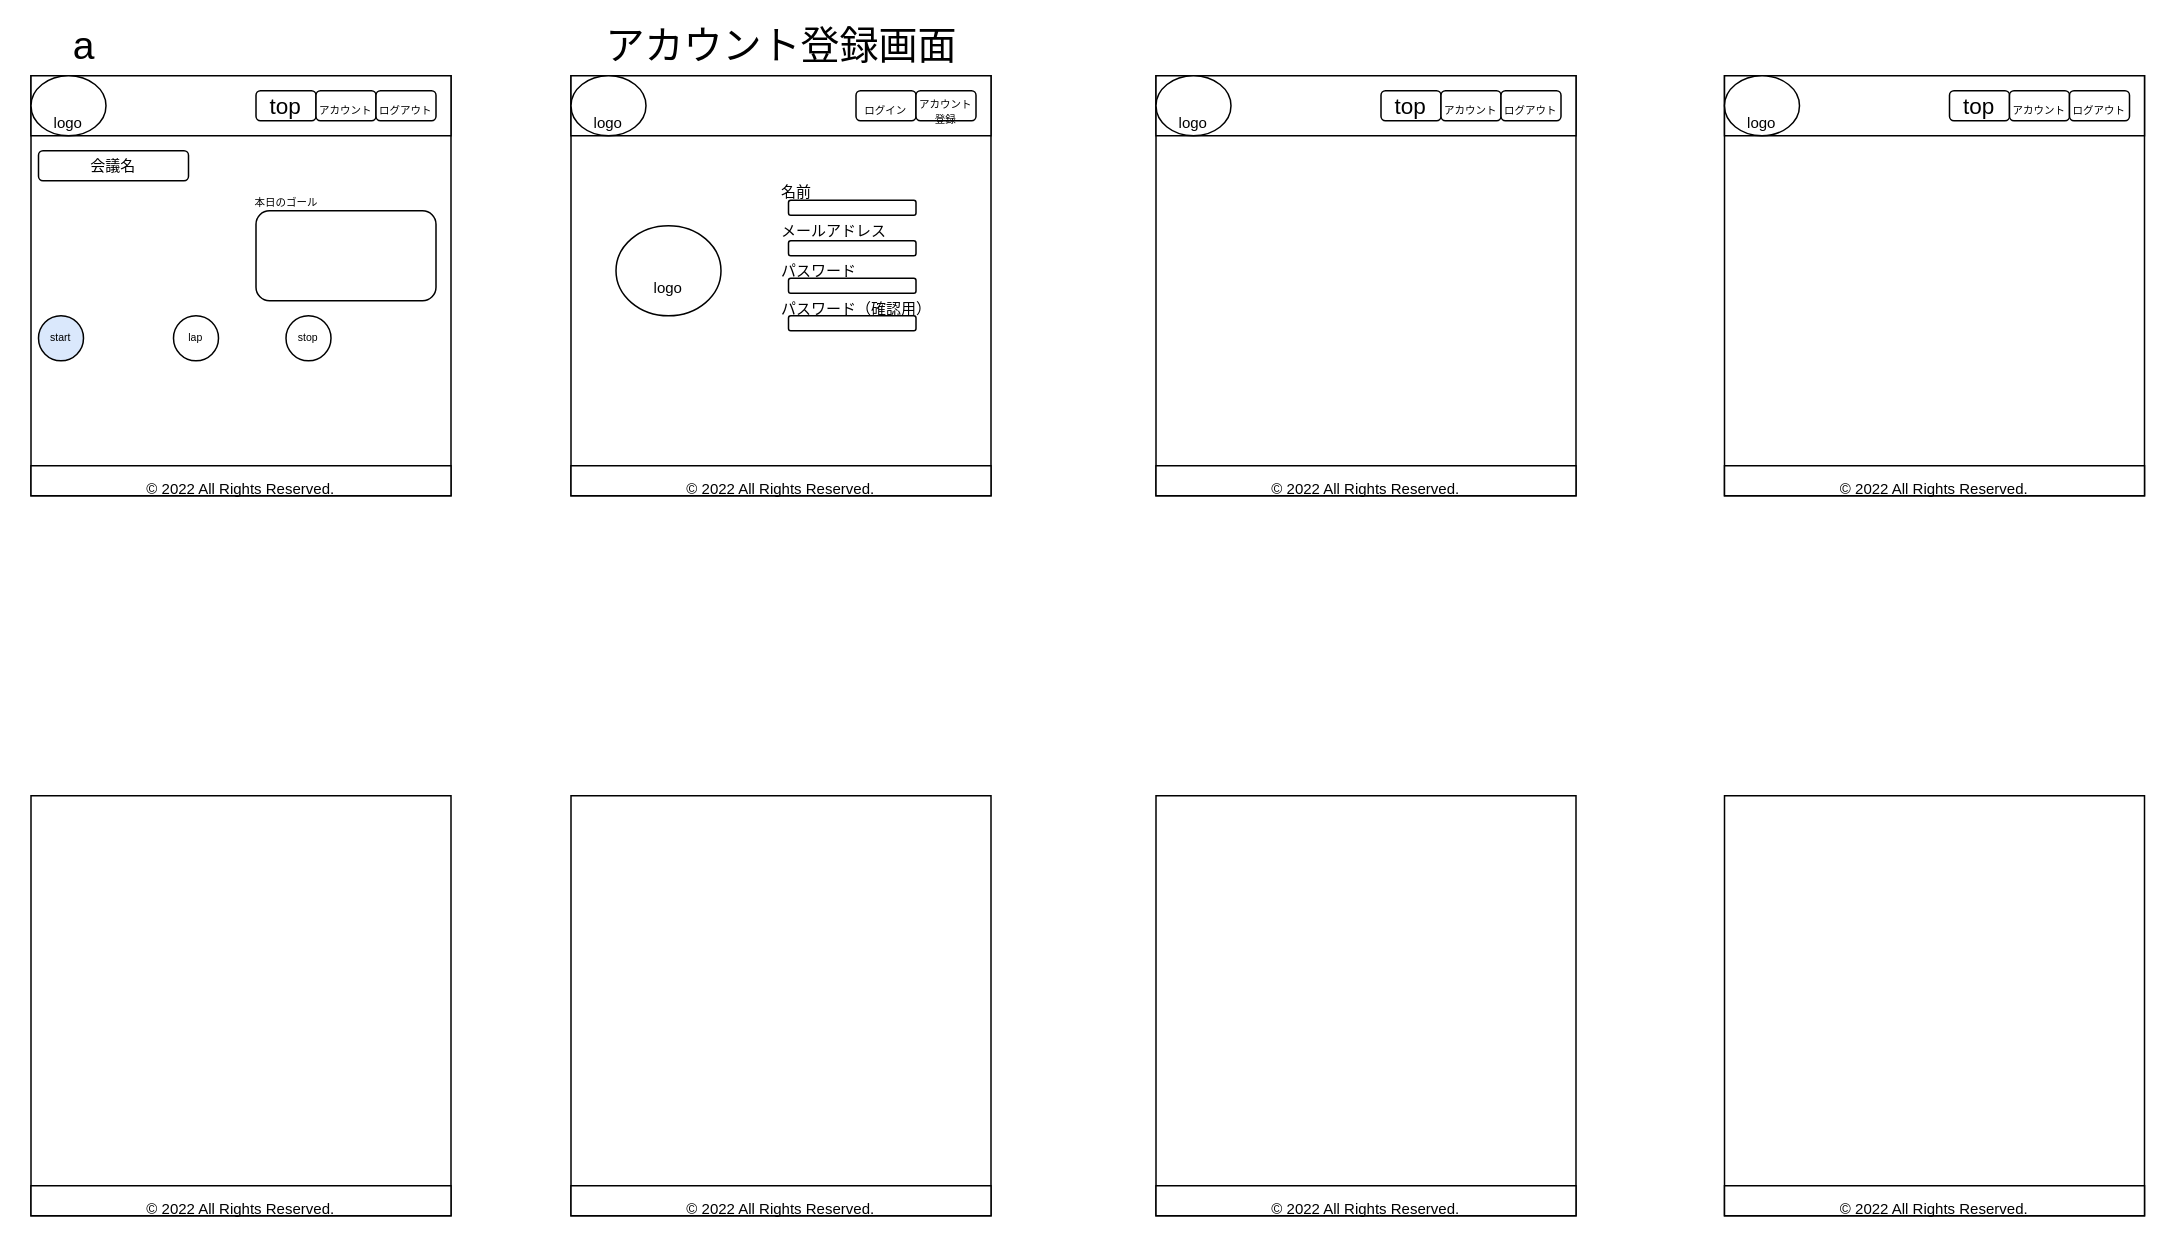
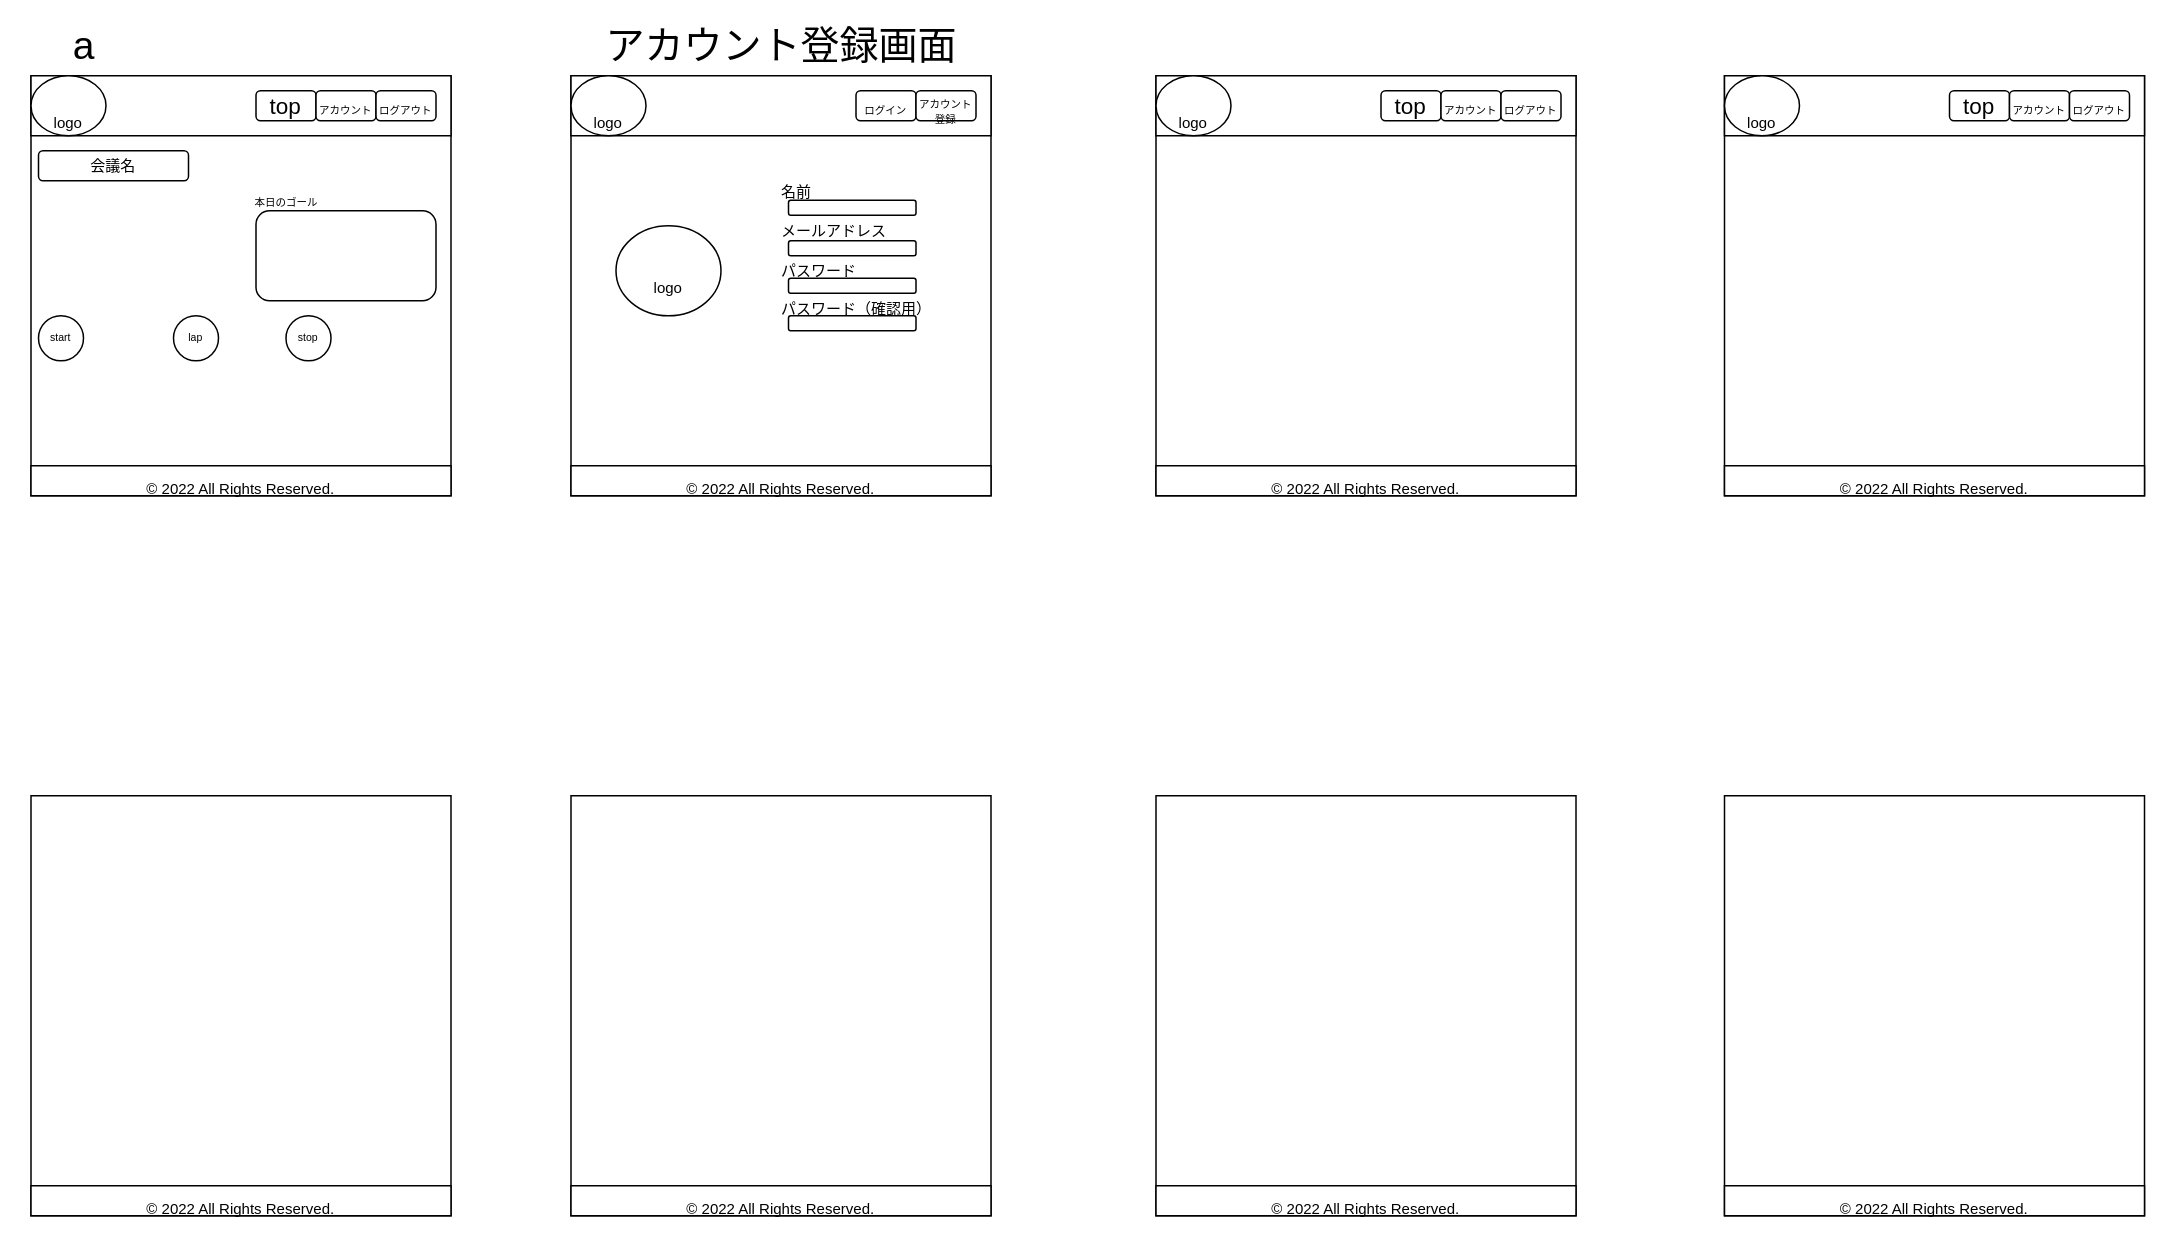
node "start": fillcolor #dae8fc -> #ffffff
